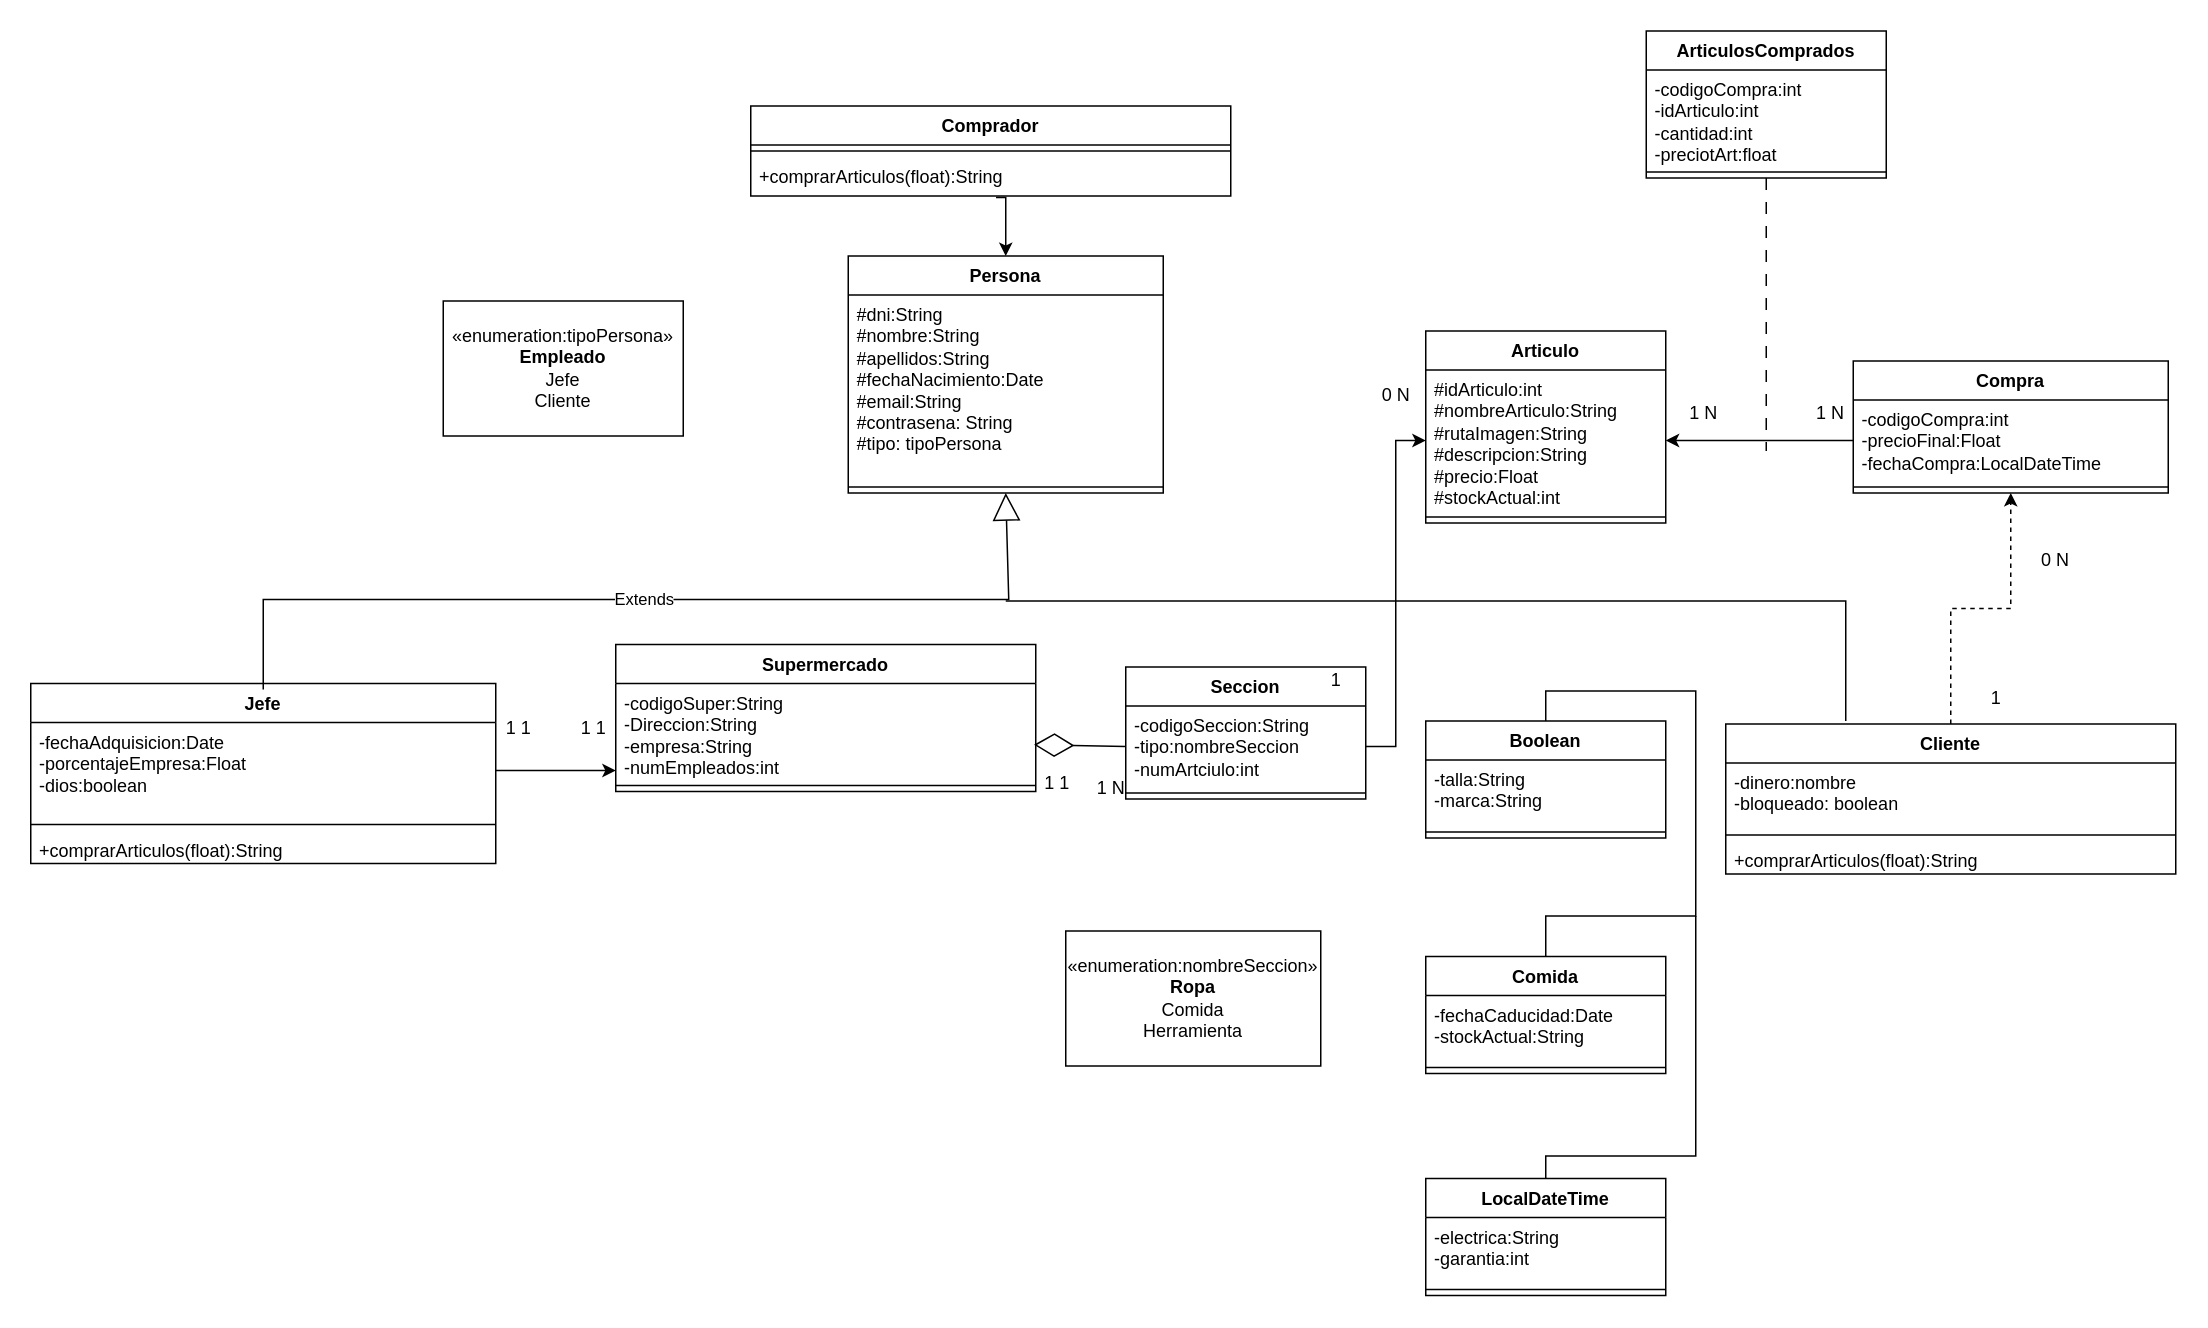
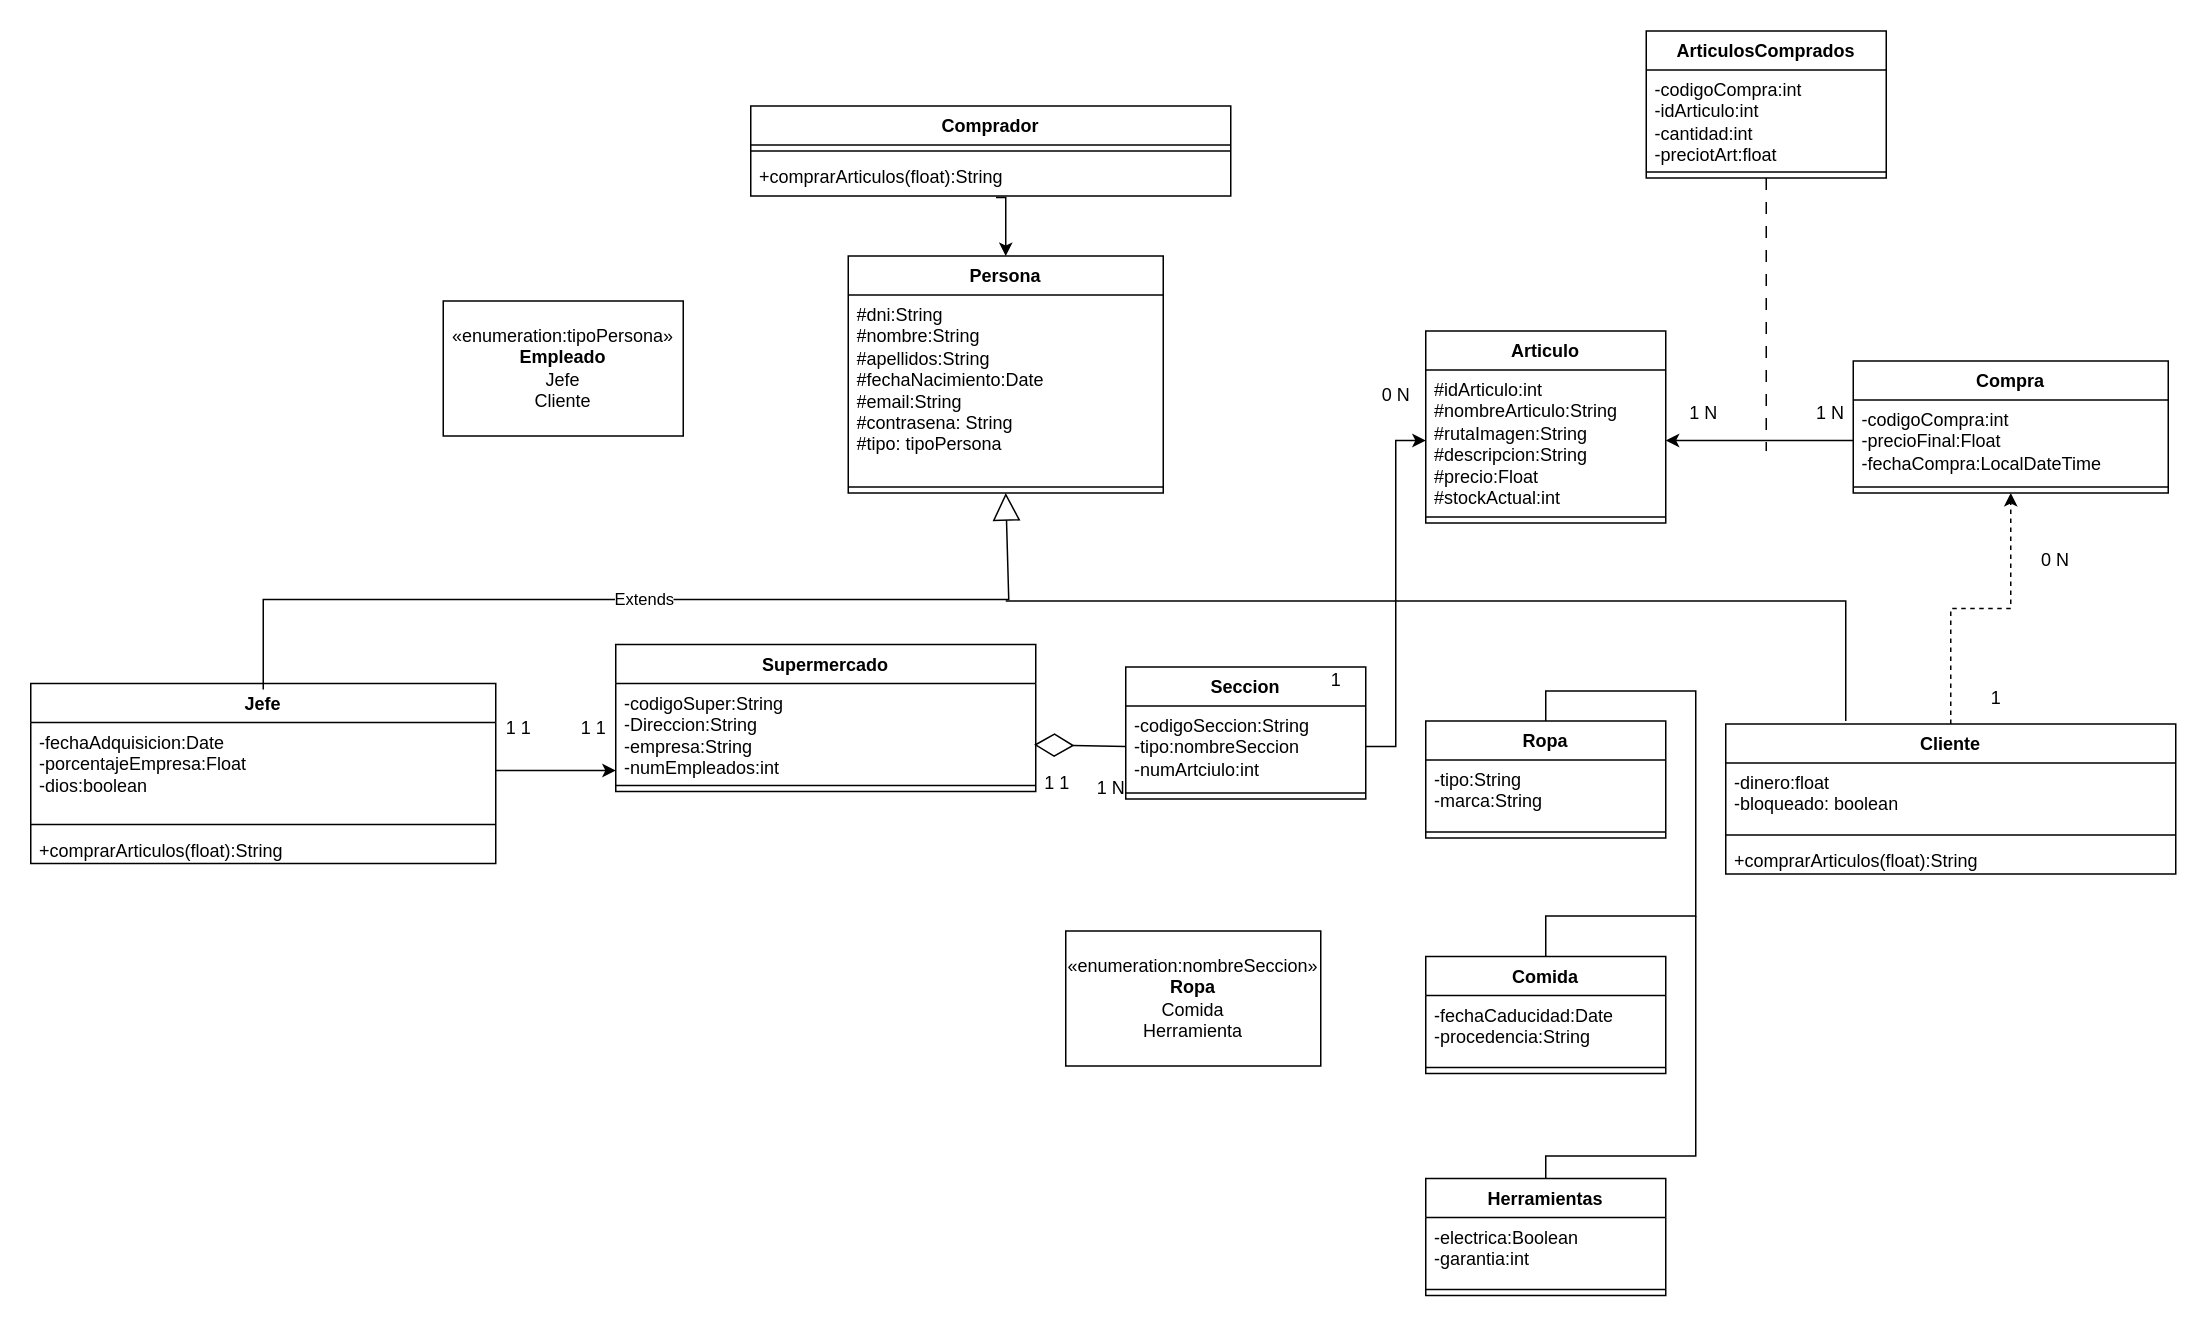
node "Boolean": label "Boolean" -> "Ropa"
node "-talla:String -marca:String": label "-talla:String -marca:String" -> "-tipo:String -marca:String"
node "-dinero:nombre -bloqueado: boolean": label "-dinero:nombre -bloqueado: boolean" -> "-dinero:float -bloqueado: boolean"
node "-fechaCaducidad:Date -stockActual:String": label "-fechaCaducidad:Date -stockActual:String" -> "-fechaCaducidad:Date -procedencia:String"
node "LocalDateTime": label "LocalDateTime" -> "Herramientas"
node "-electrica:String -garantia:int": label "-electrica:String -garantia:int" -> "-electrica:Boolean -garantia:int"
